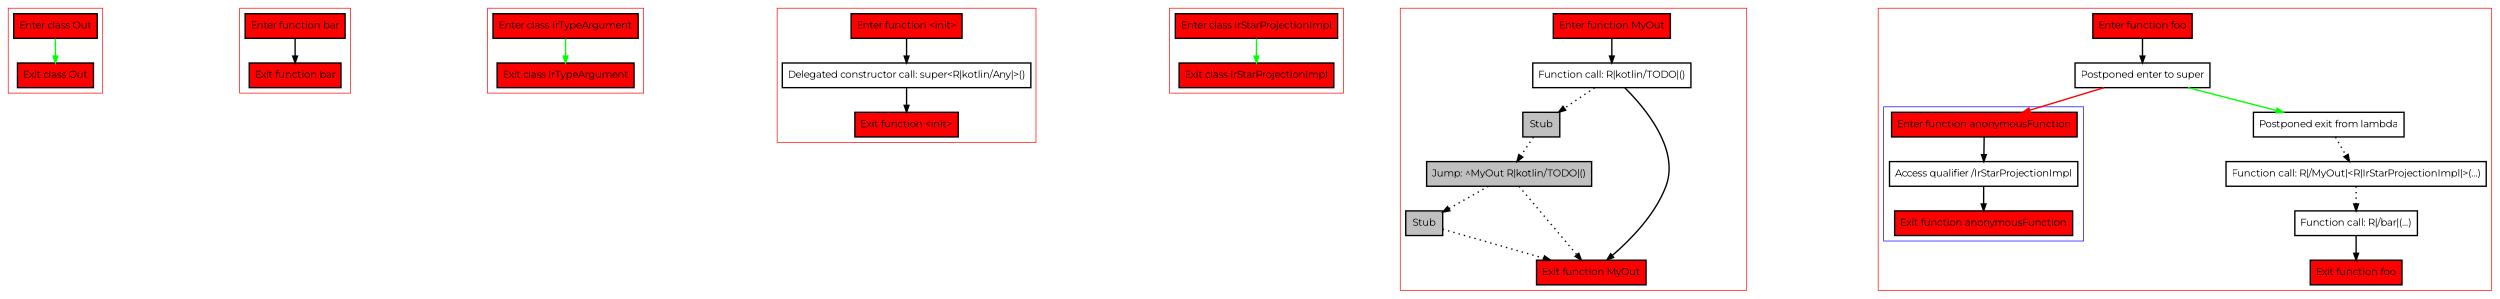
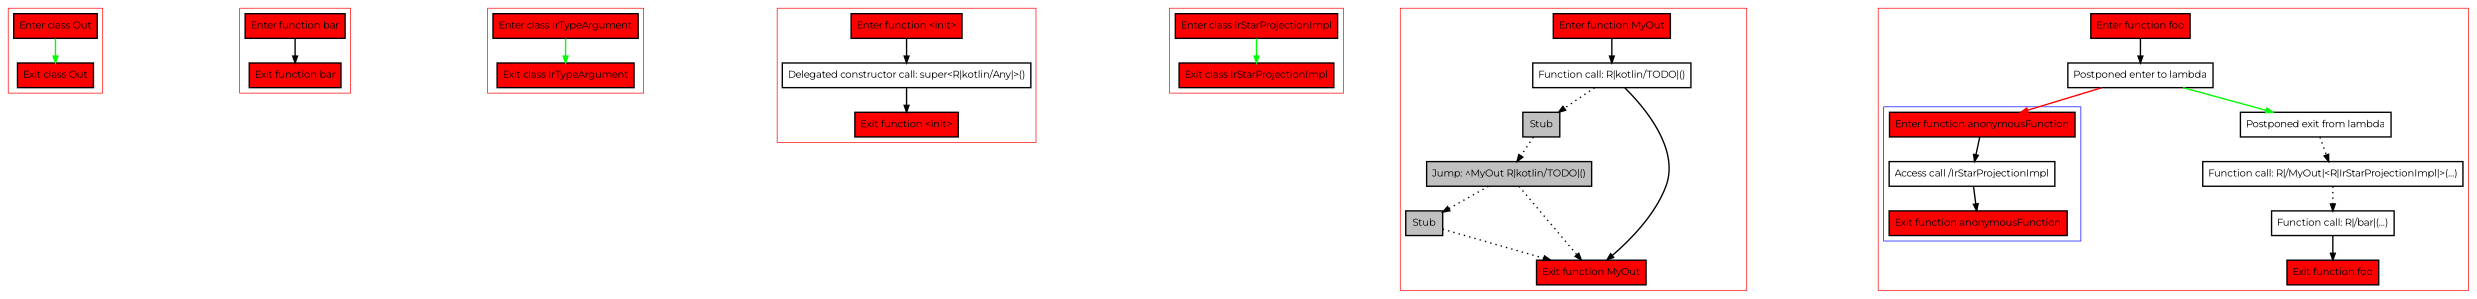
node "Postponed enter to super": label "Postponed enter to super" -> "Postponed enter to lambda"
node "Access qualifier /IrStarProjectionImpl": label "Access qualifier /IrStarProjectionImpl" -> "Access call /IrStarProjectionImpl"
